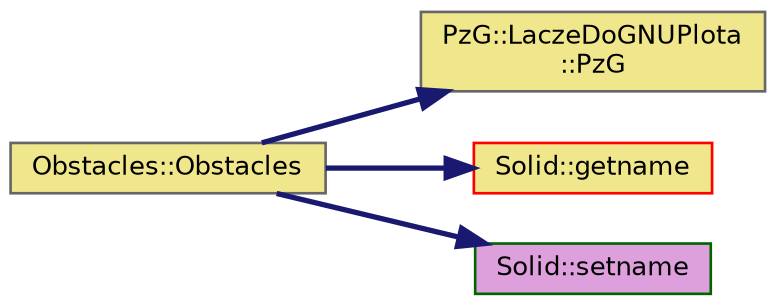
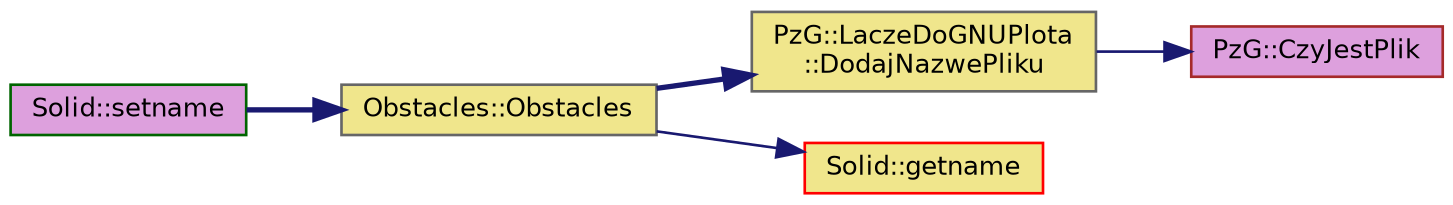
node "PzG::LaczeDoGNUPlota ::PzG": label "PzG::LaczeDoGNUPlota ::PzG" -> "PzG::LaczeDoGNUPlota ::DodajNazwePliku"
node "PzG::CzyJestPlik": added
edge "Obstacles::Obstacles" -> "Solid::getname": style bold -> solid
edge "Obstacles::Obstacles" -> "Solid::setname": reversed
